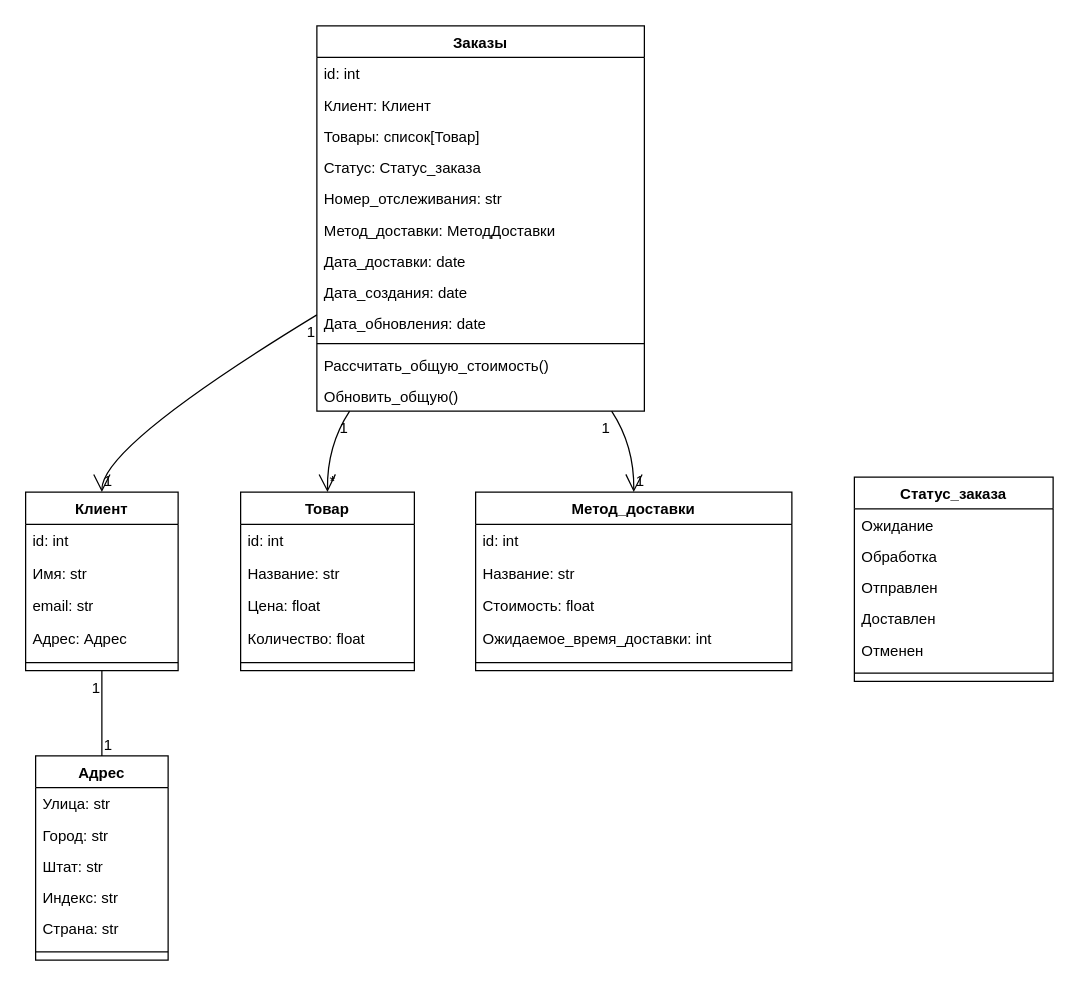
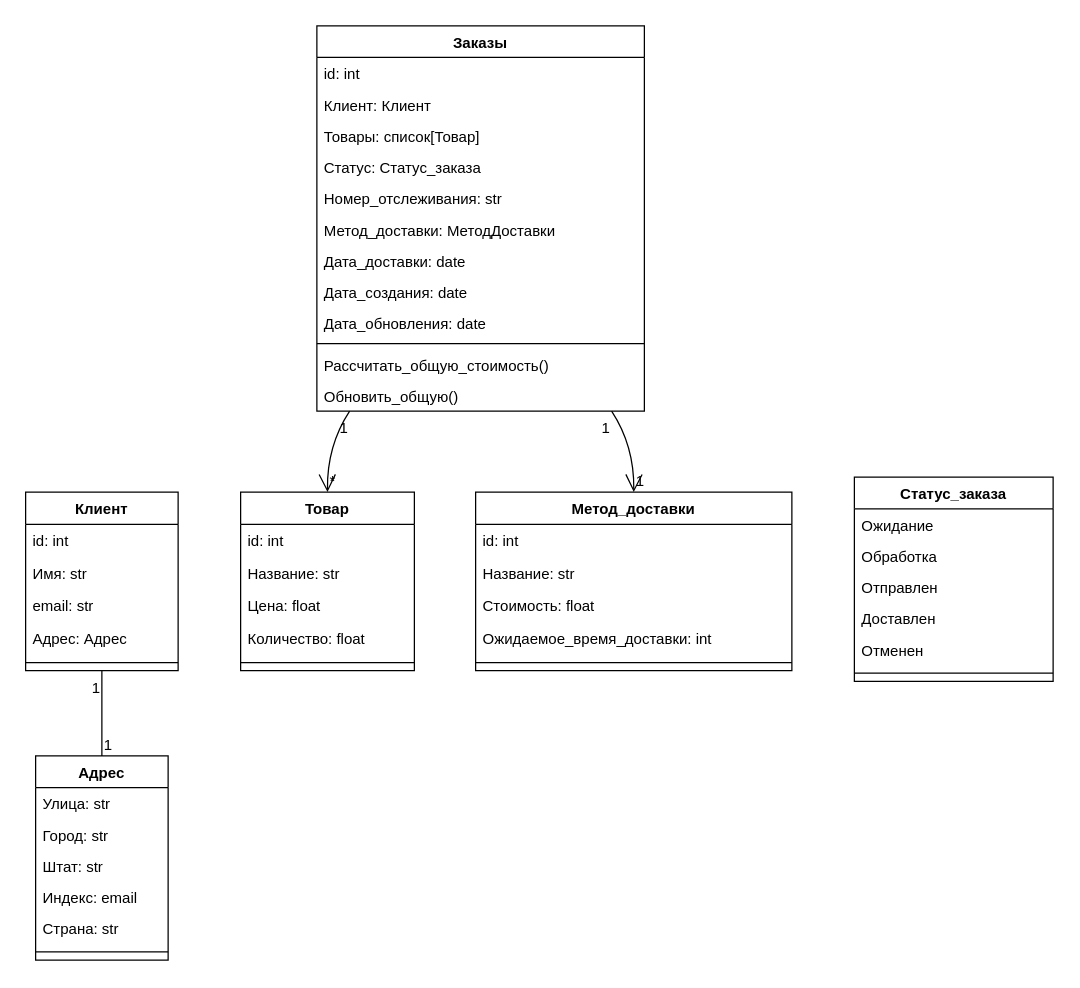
edge "Заказы" -> "Клиент": removed, labels "1", "1"
node "Индекс: str": label "Индекс: str" -> "Индекс: email"
